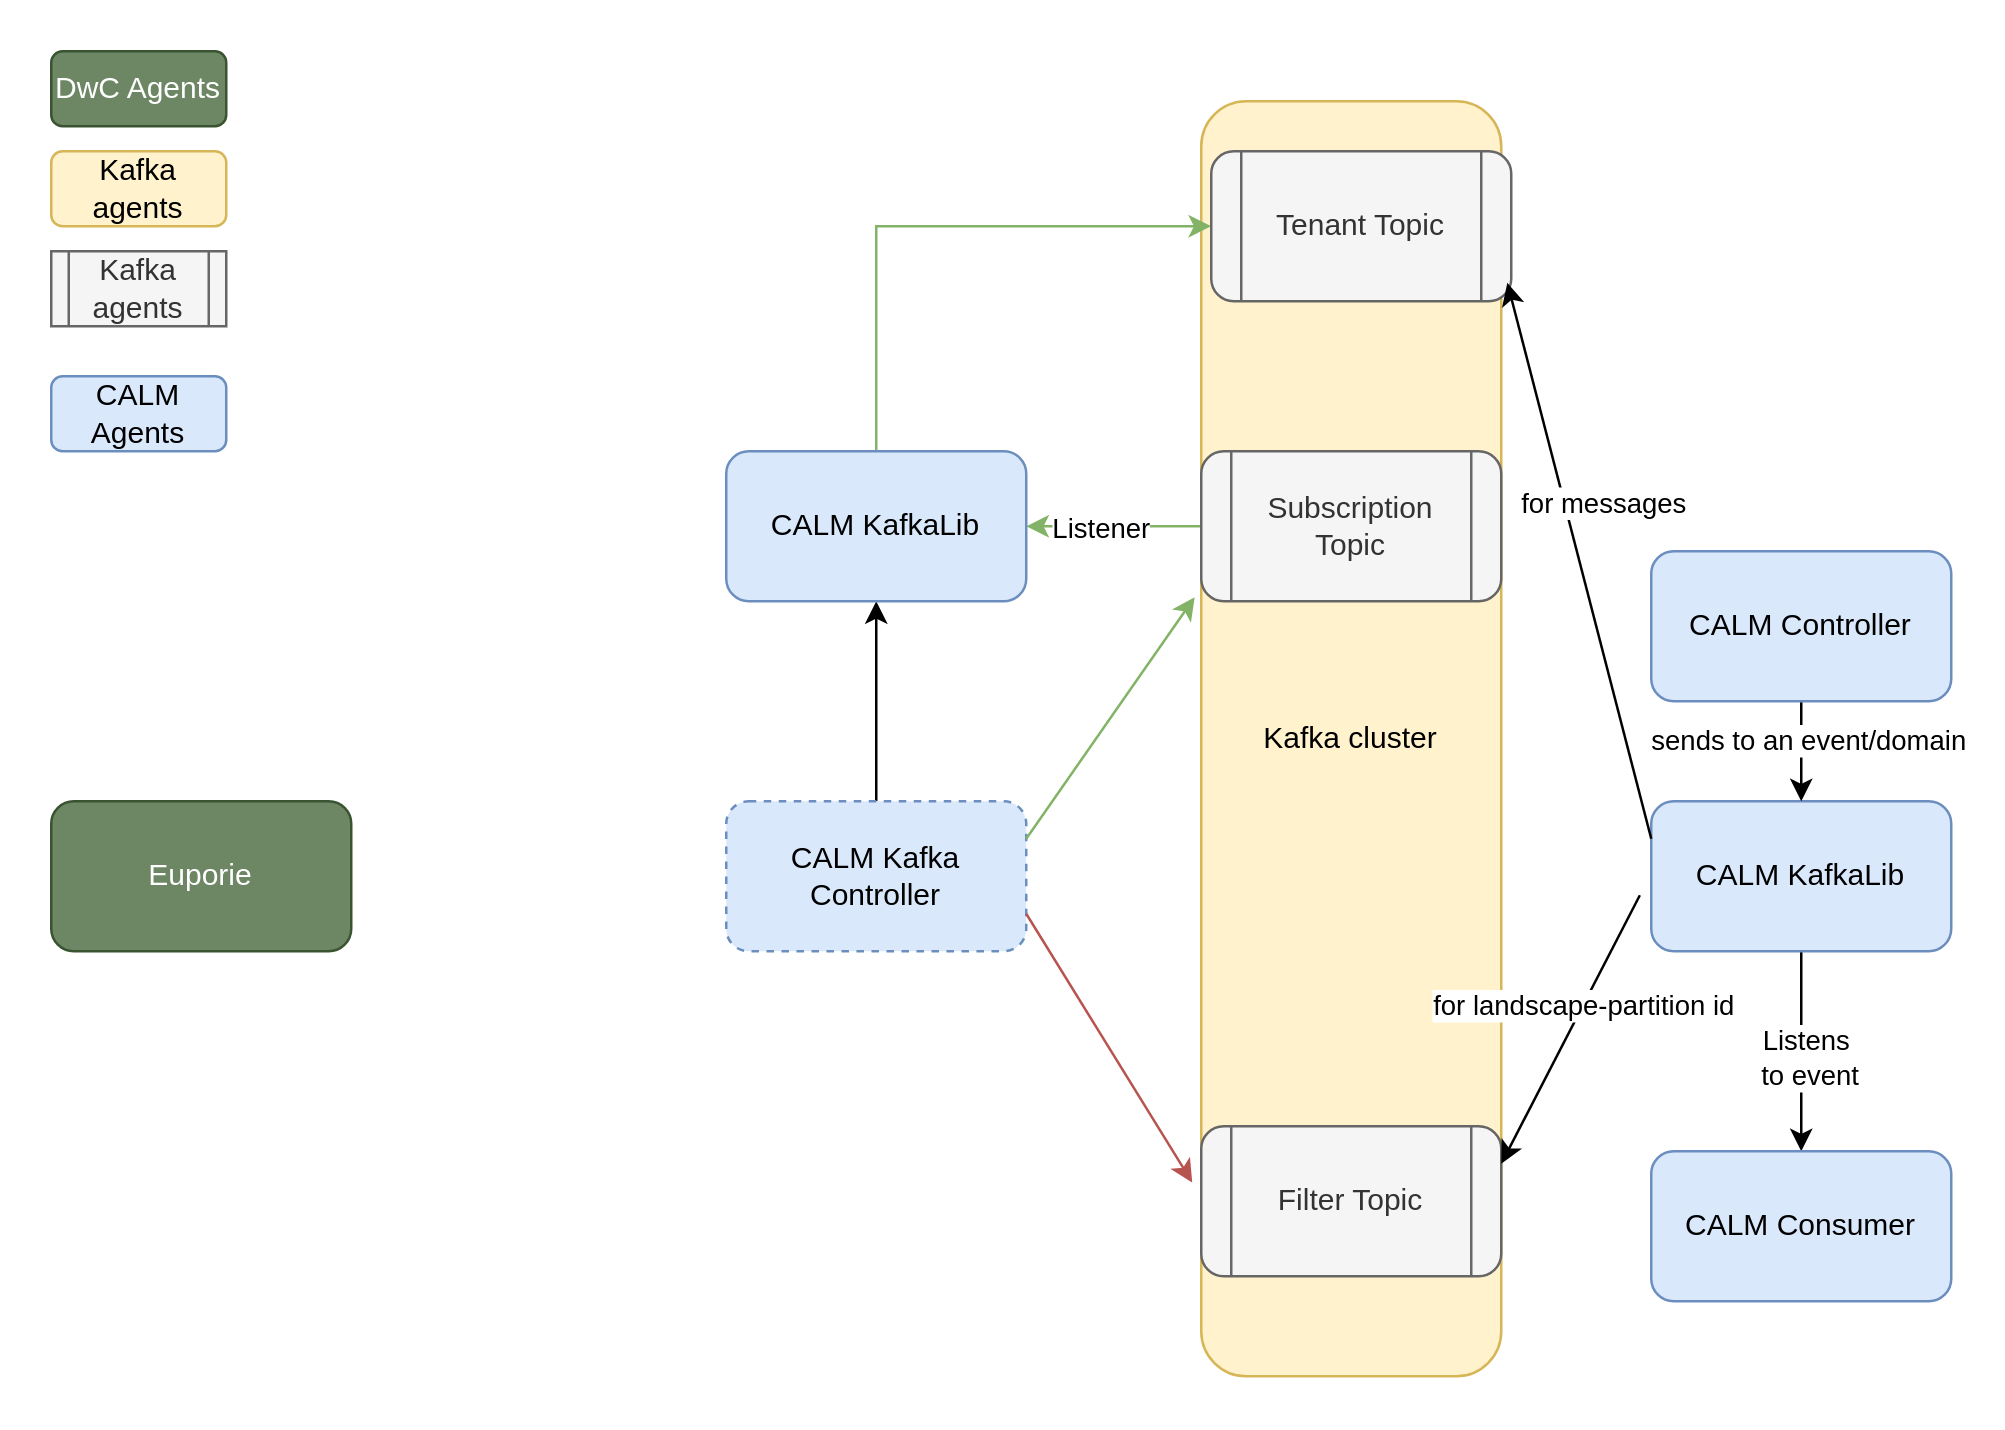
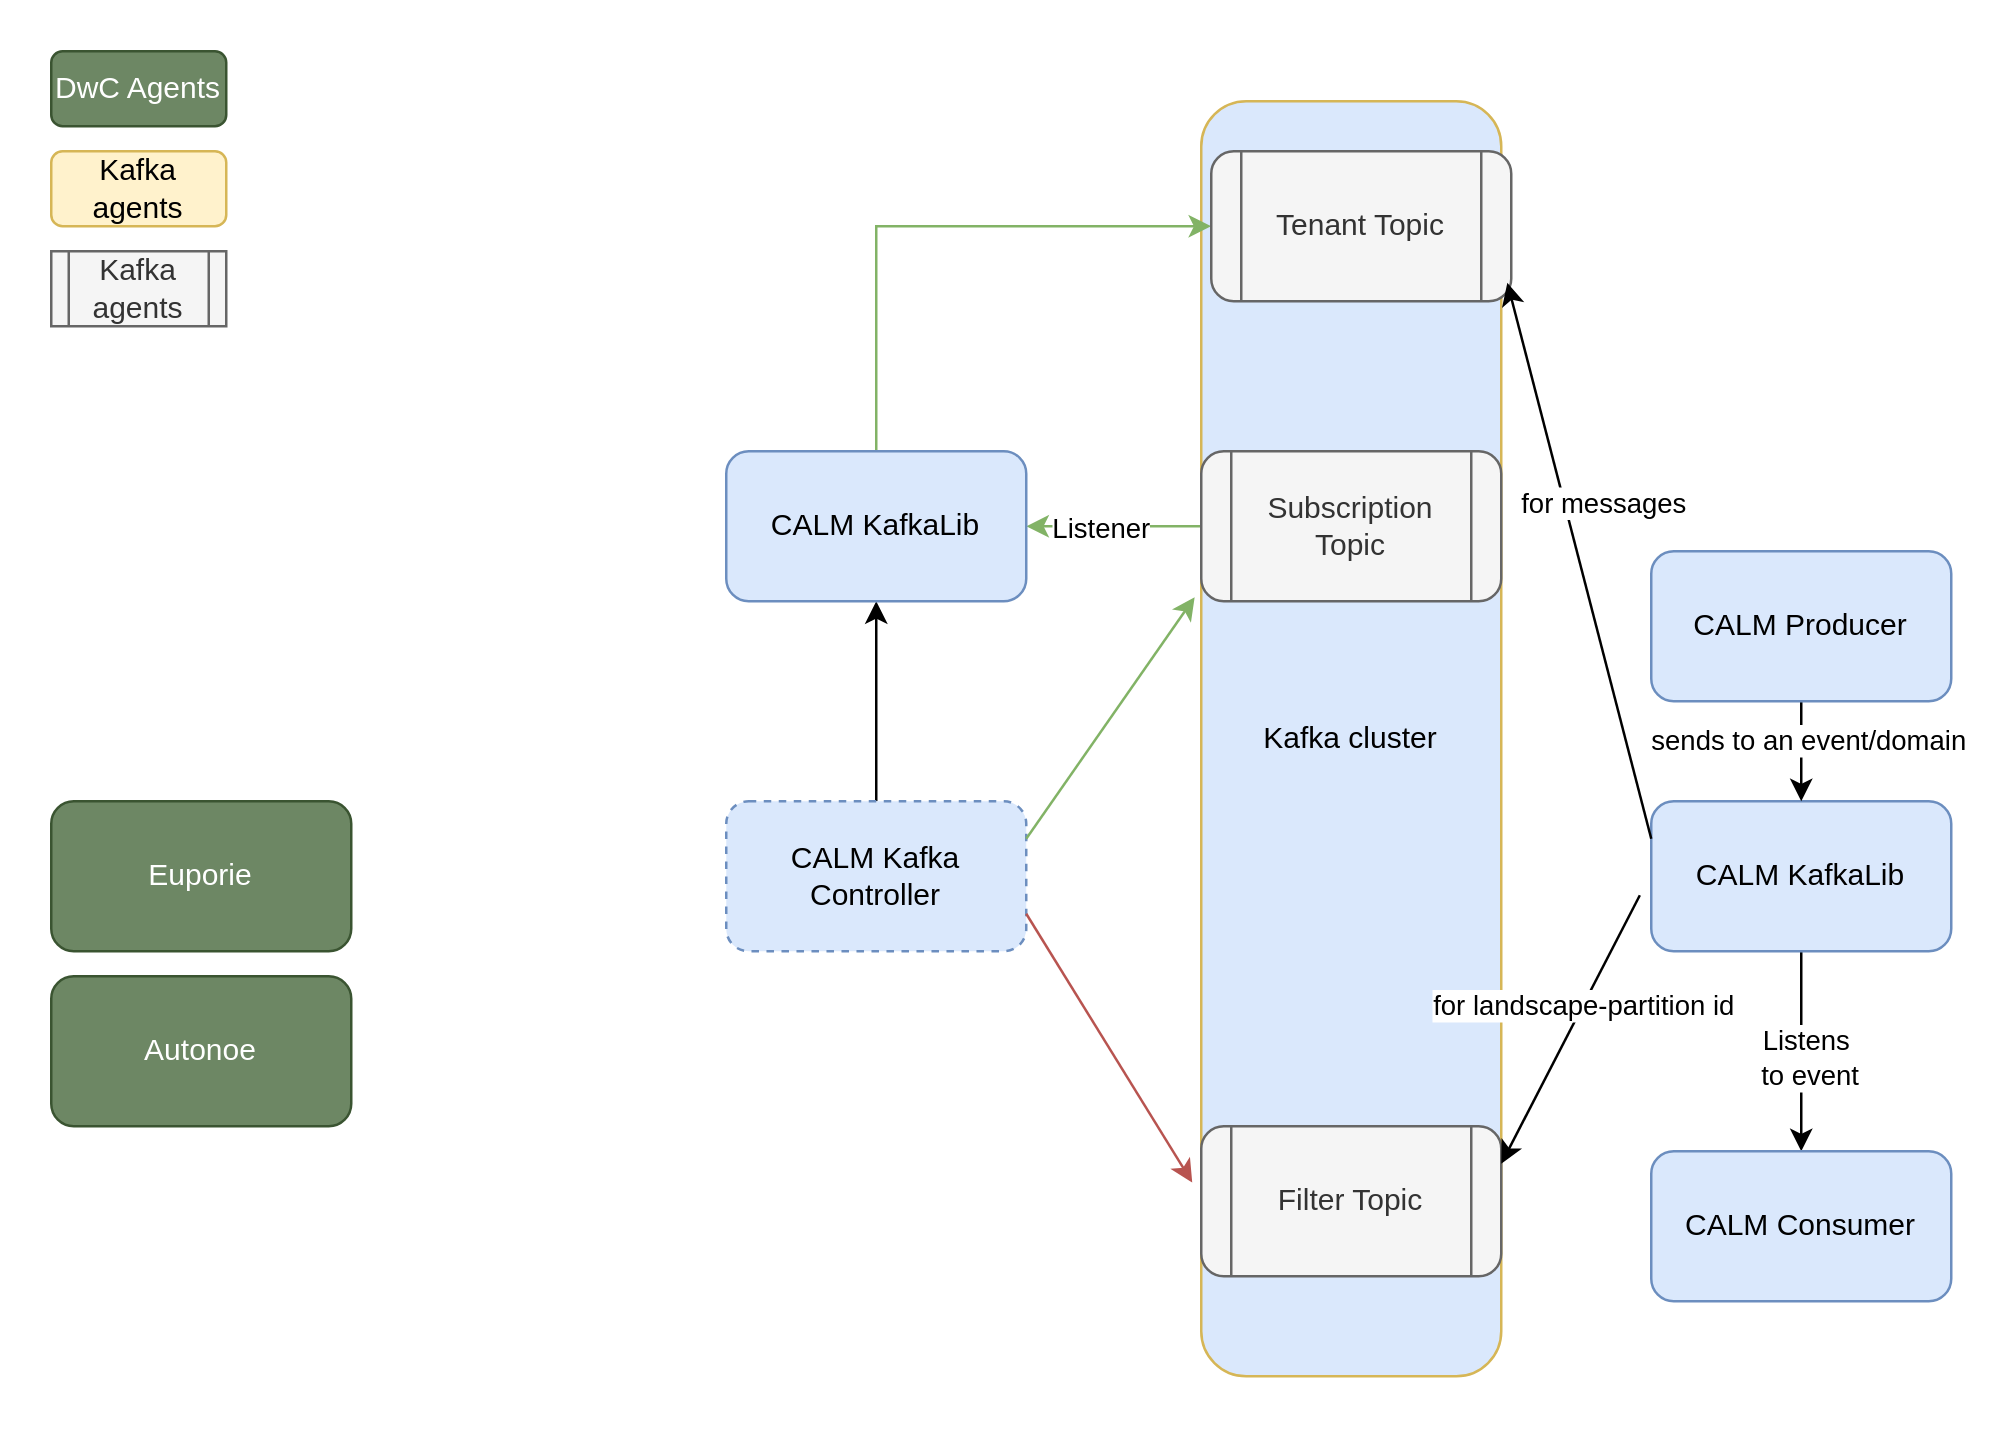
node "CALM Agents": removed
node "CALM Controller": label "CALM Controller" -> "CALM Producer"
node "Kafka cluster": fillcolor #fff2cc -> #dae8fc
node "Autonoe": added
